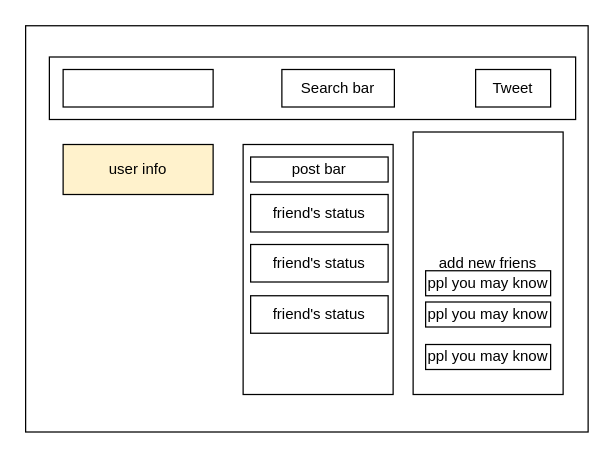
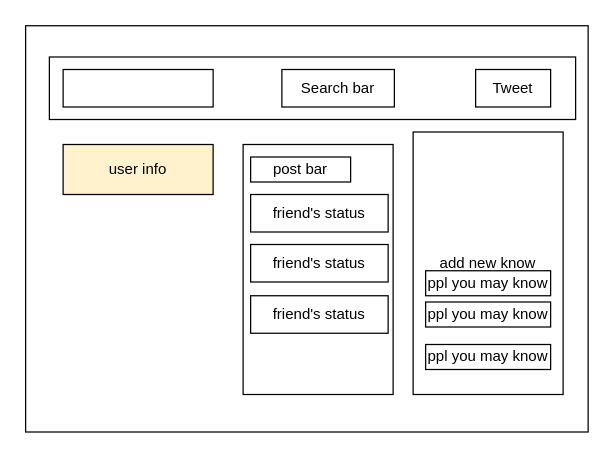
node "post bar": size 138x25 -> 100x25
node "add new friens": label "add new friens" -> "add new know"
